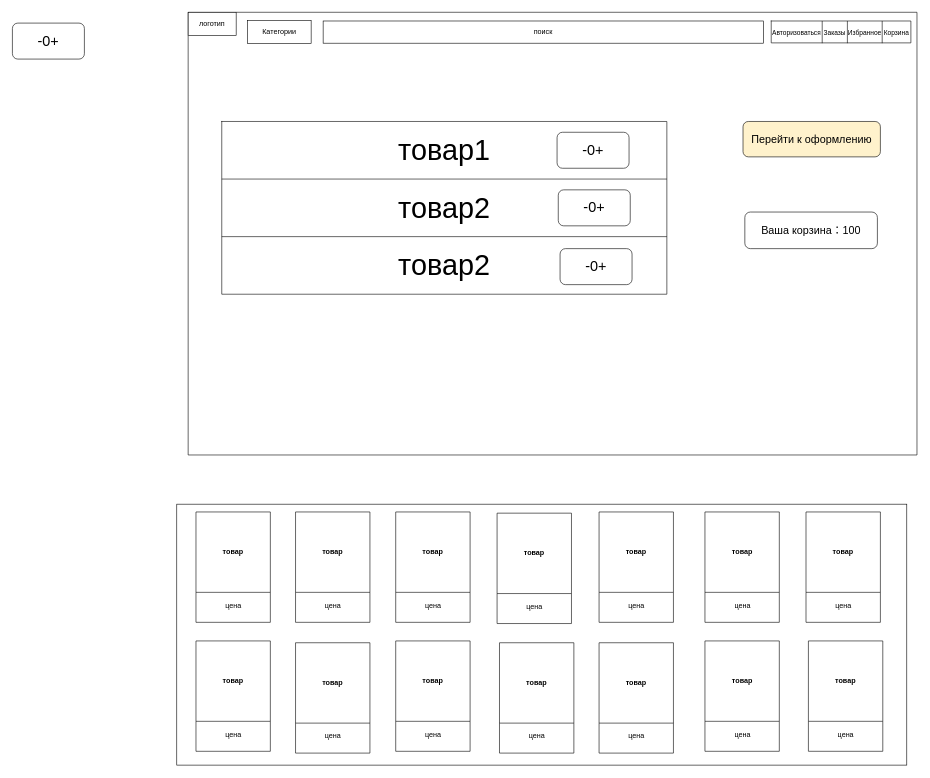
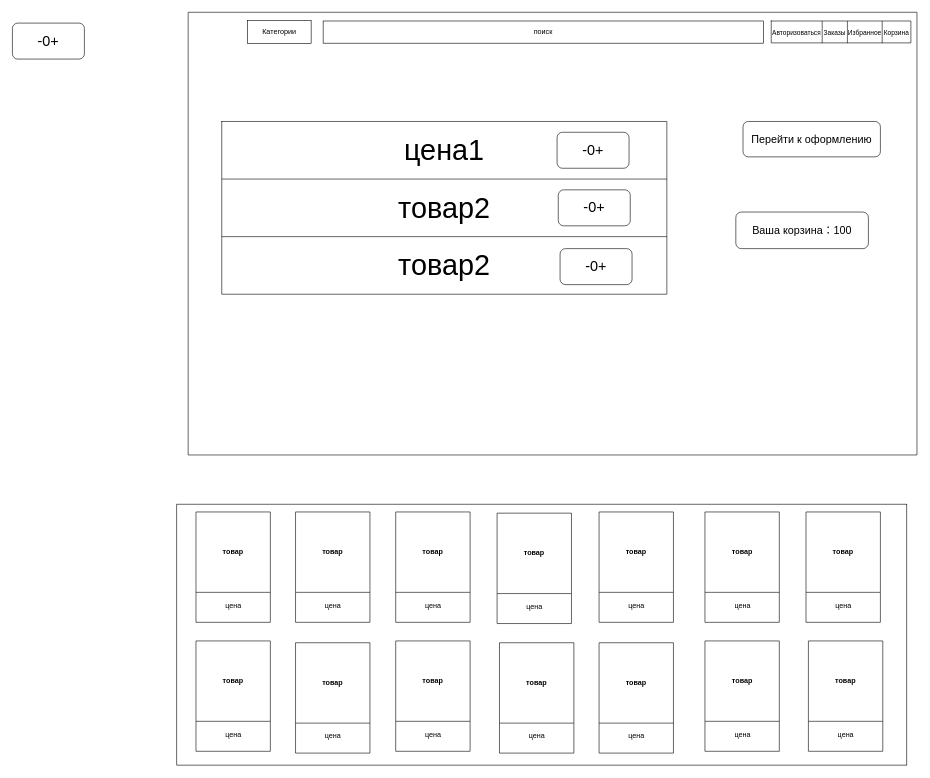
node "логотип": removed
node "Перейти к оформлению": fillcolor #fff2cc -> #ffffff
node "товар1": label "товар1" -> "цена1"
node "Ваша корзина：100": moved (811, 230) -> (802, 230)
